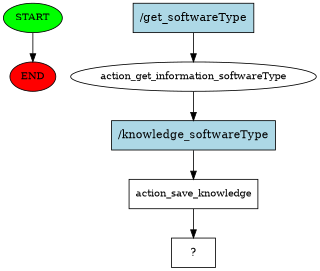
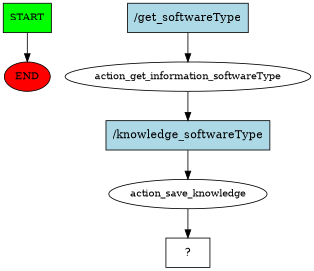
node "START": shape ellipse -> box
node "action_save_knowledge": shape box -> ellipse
